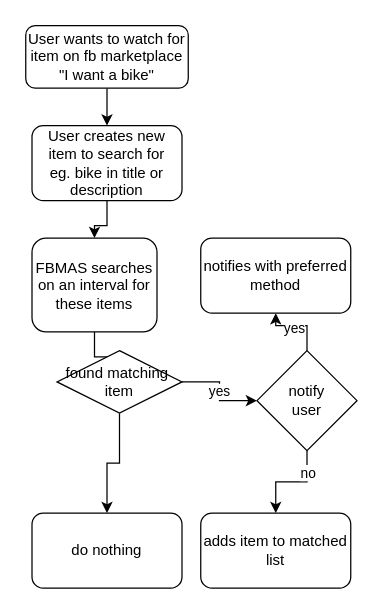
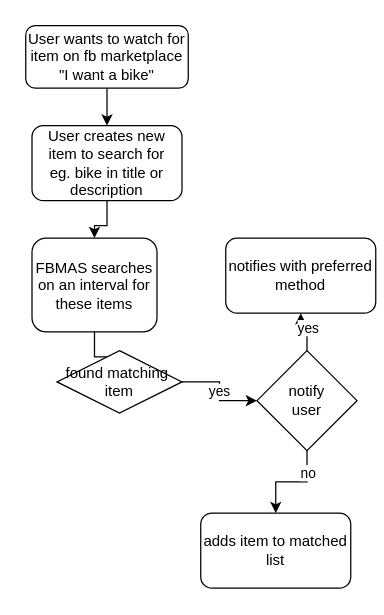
node "notifies with preferred method": moved (276, 276) -> (301, 276)
edge "found matching item" -> "do nothing": removed
node "do nothing": removed
